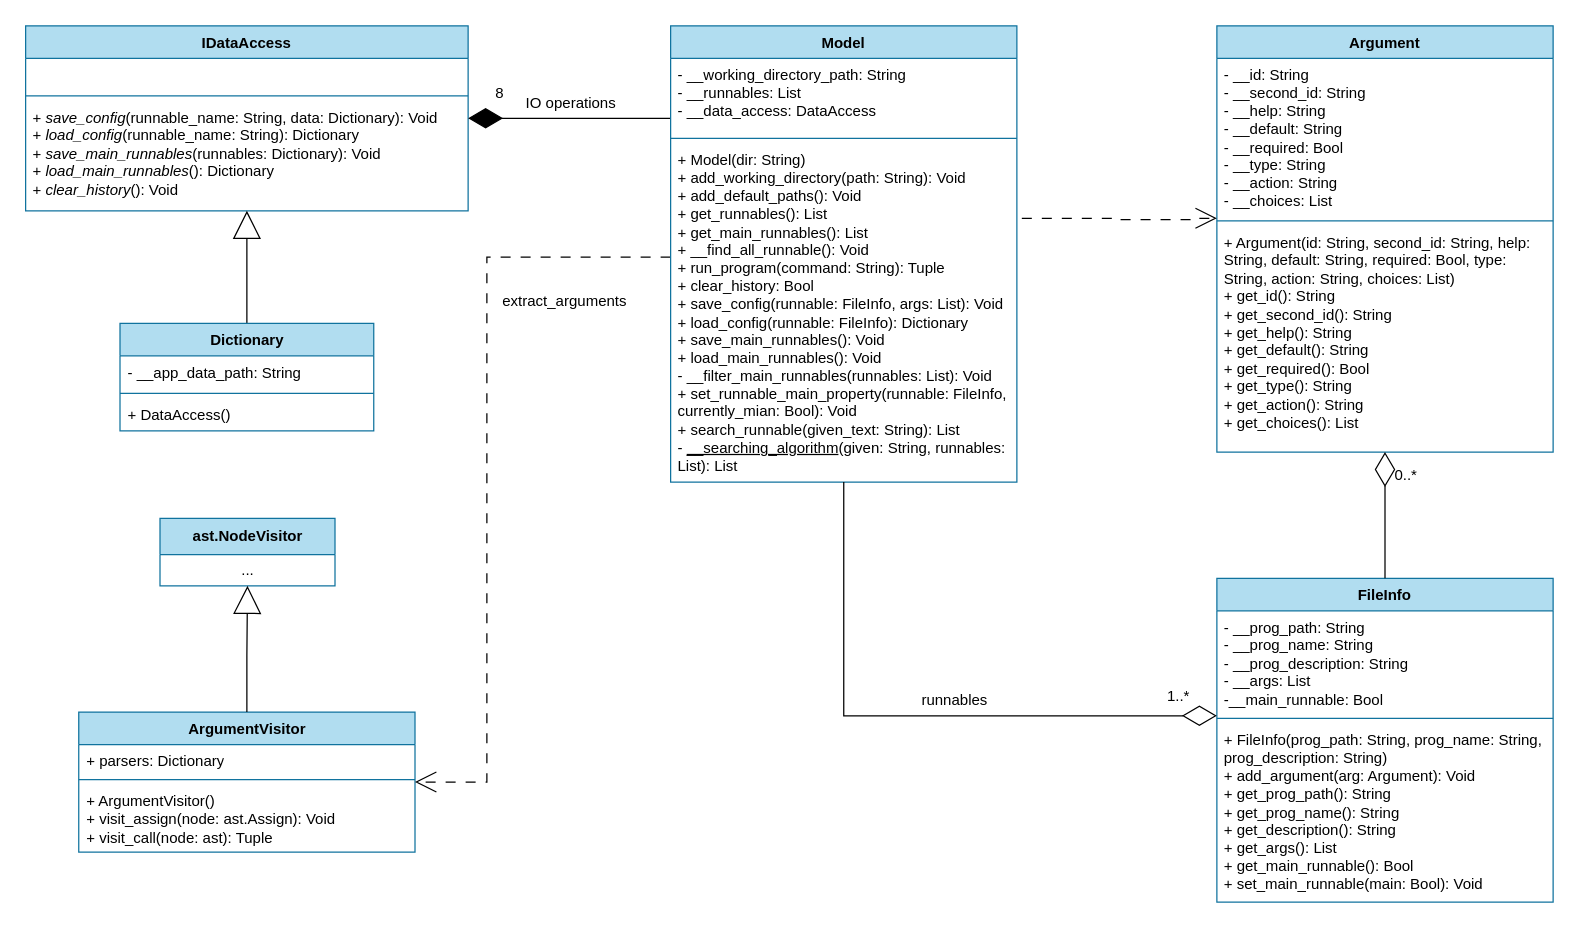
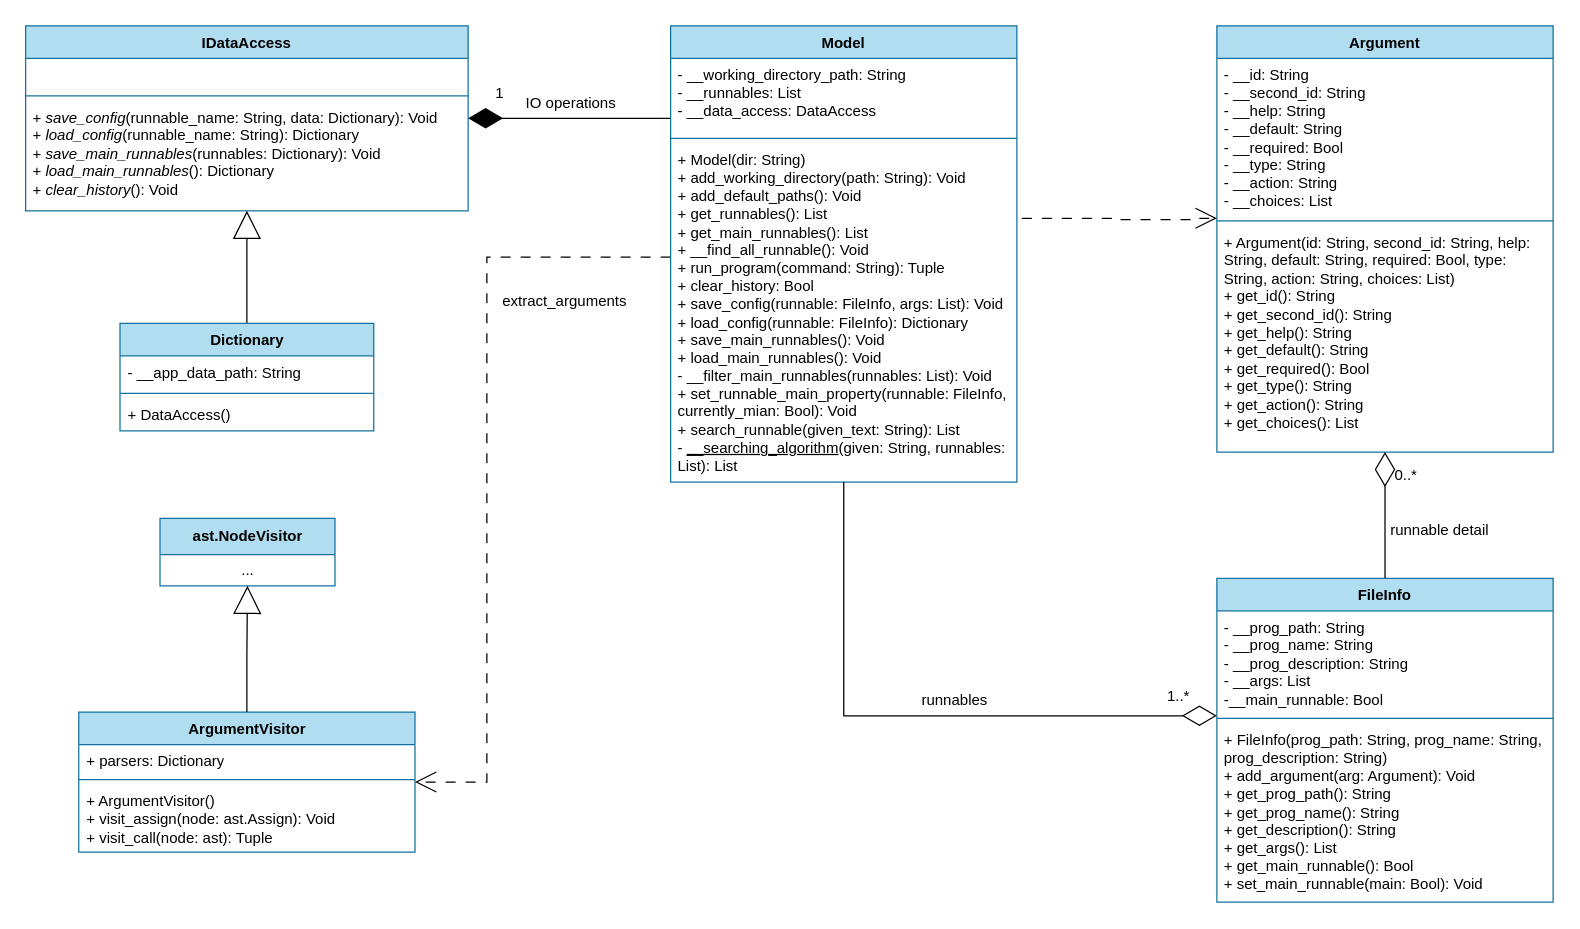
node "8": label "8" -> "1"
node "runnable detail": added
